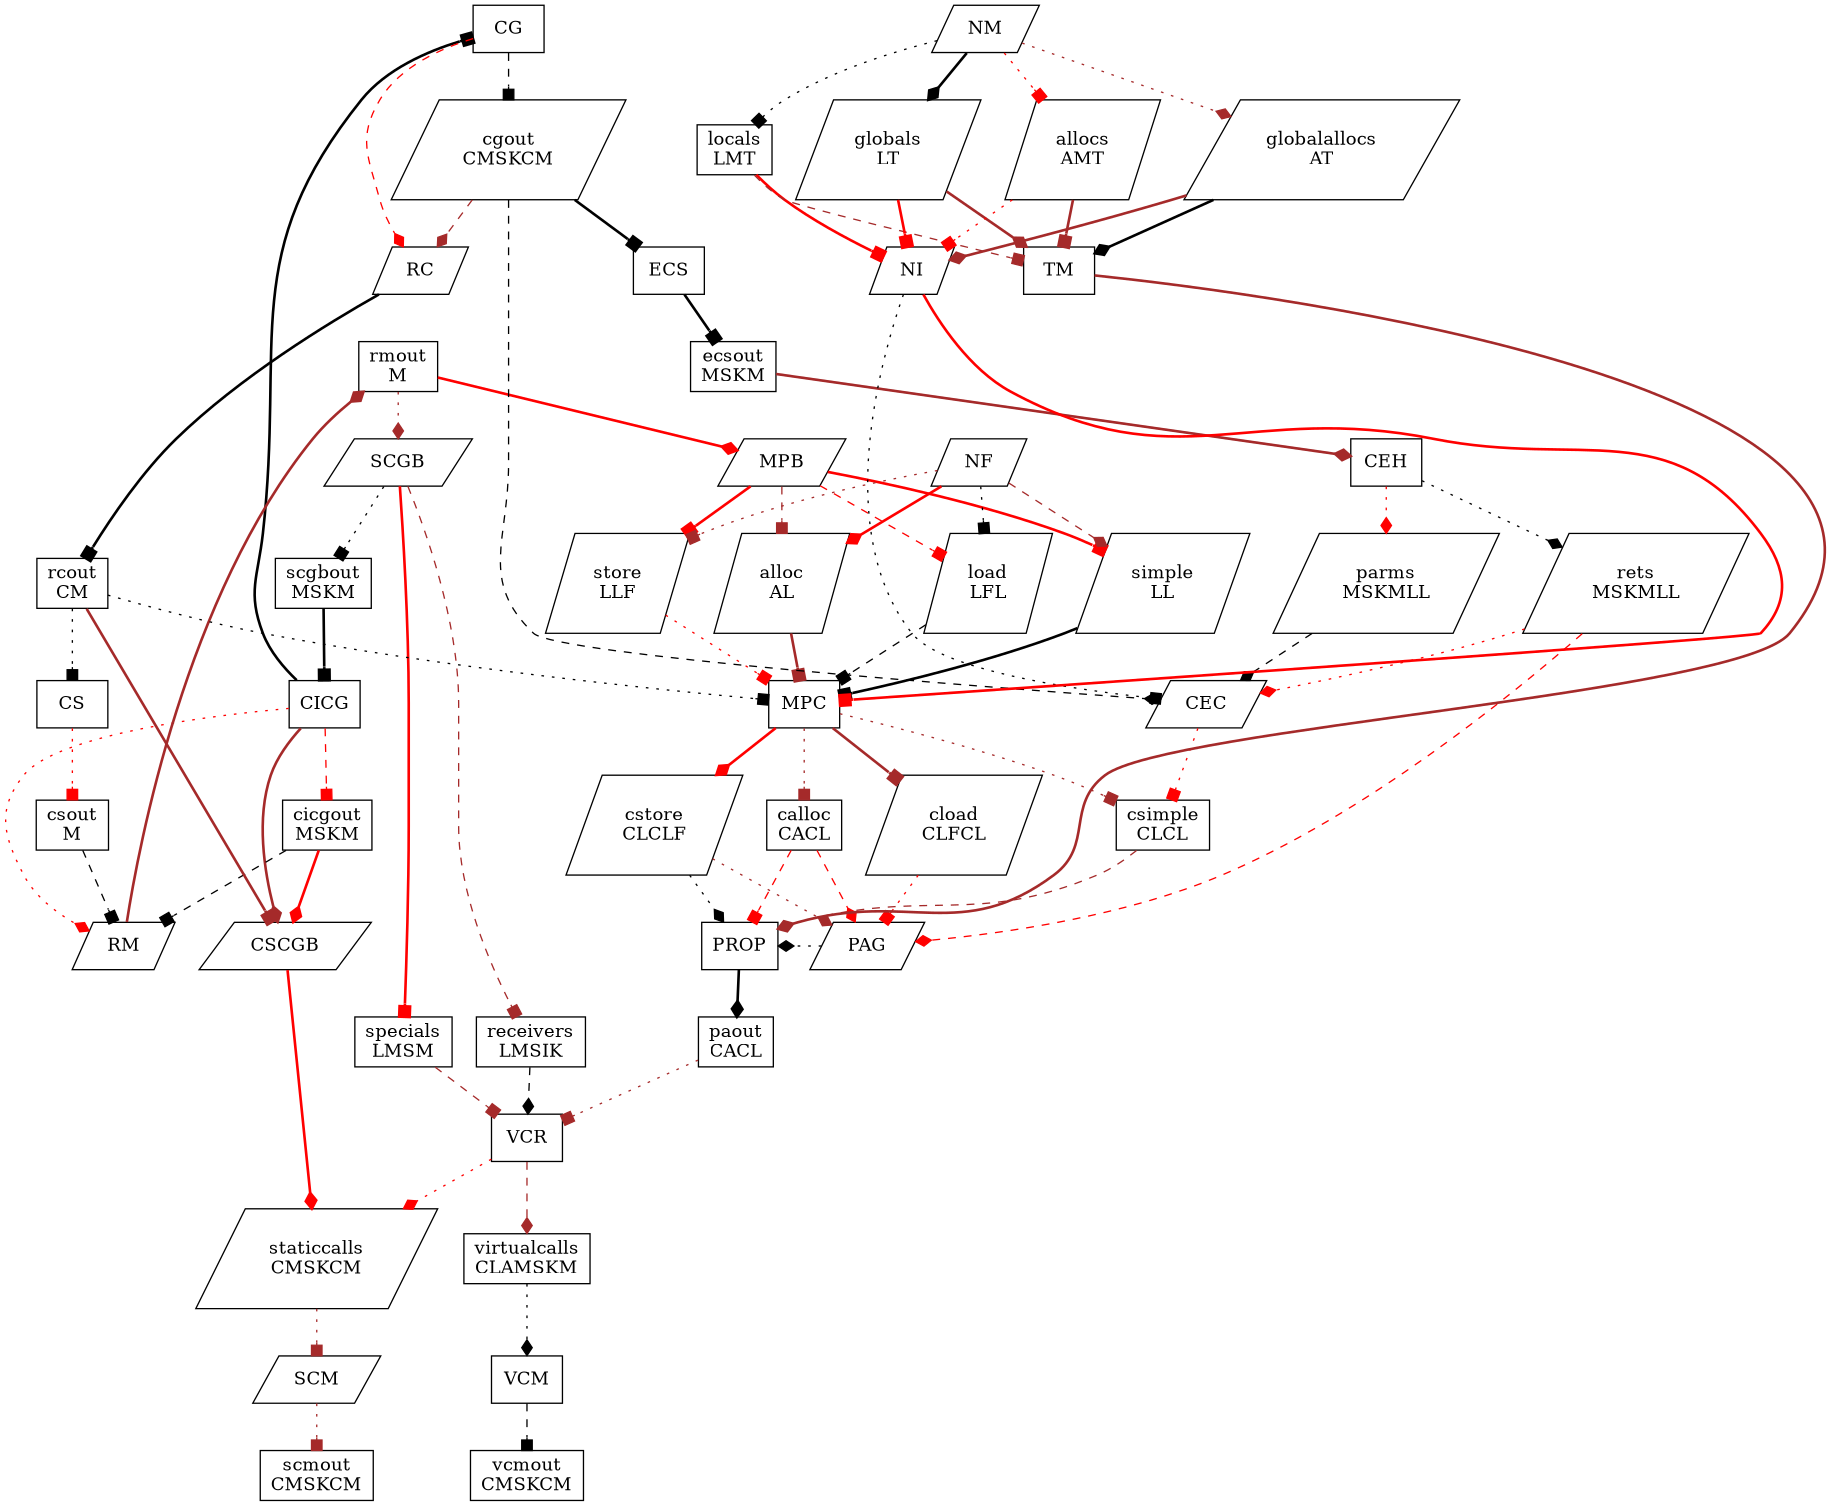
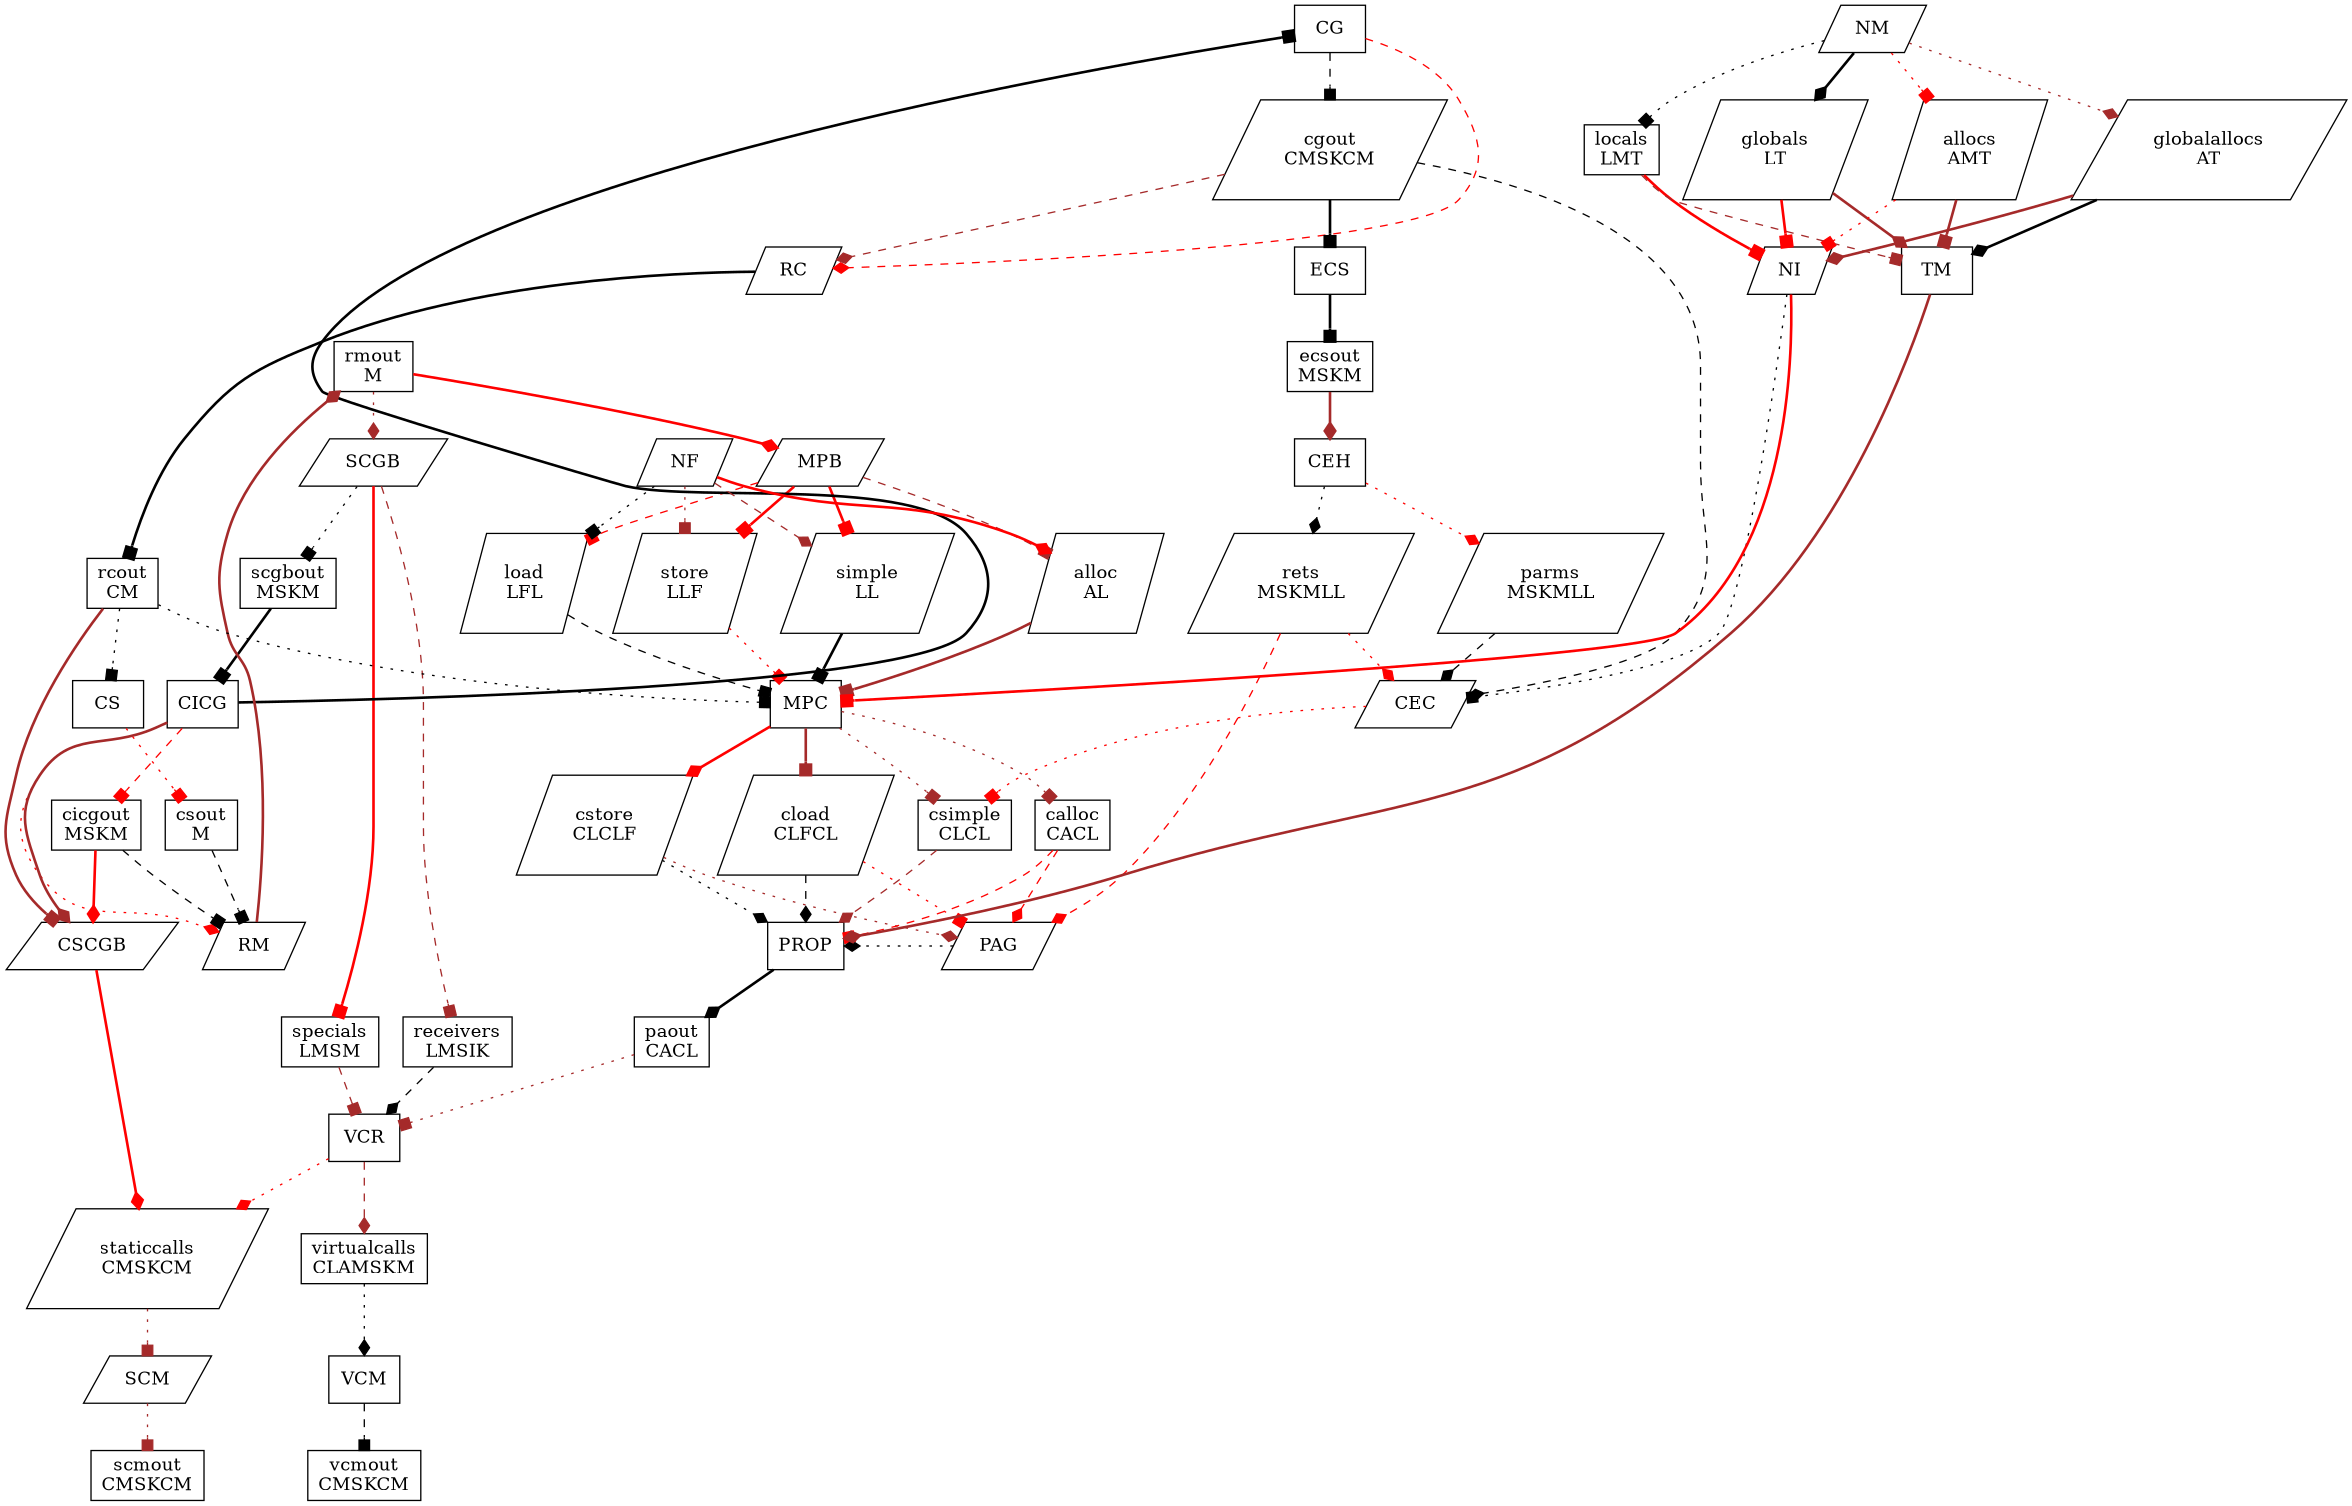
edge "cload CLFCL" -> "PROP": added
